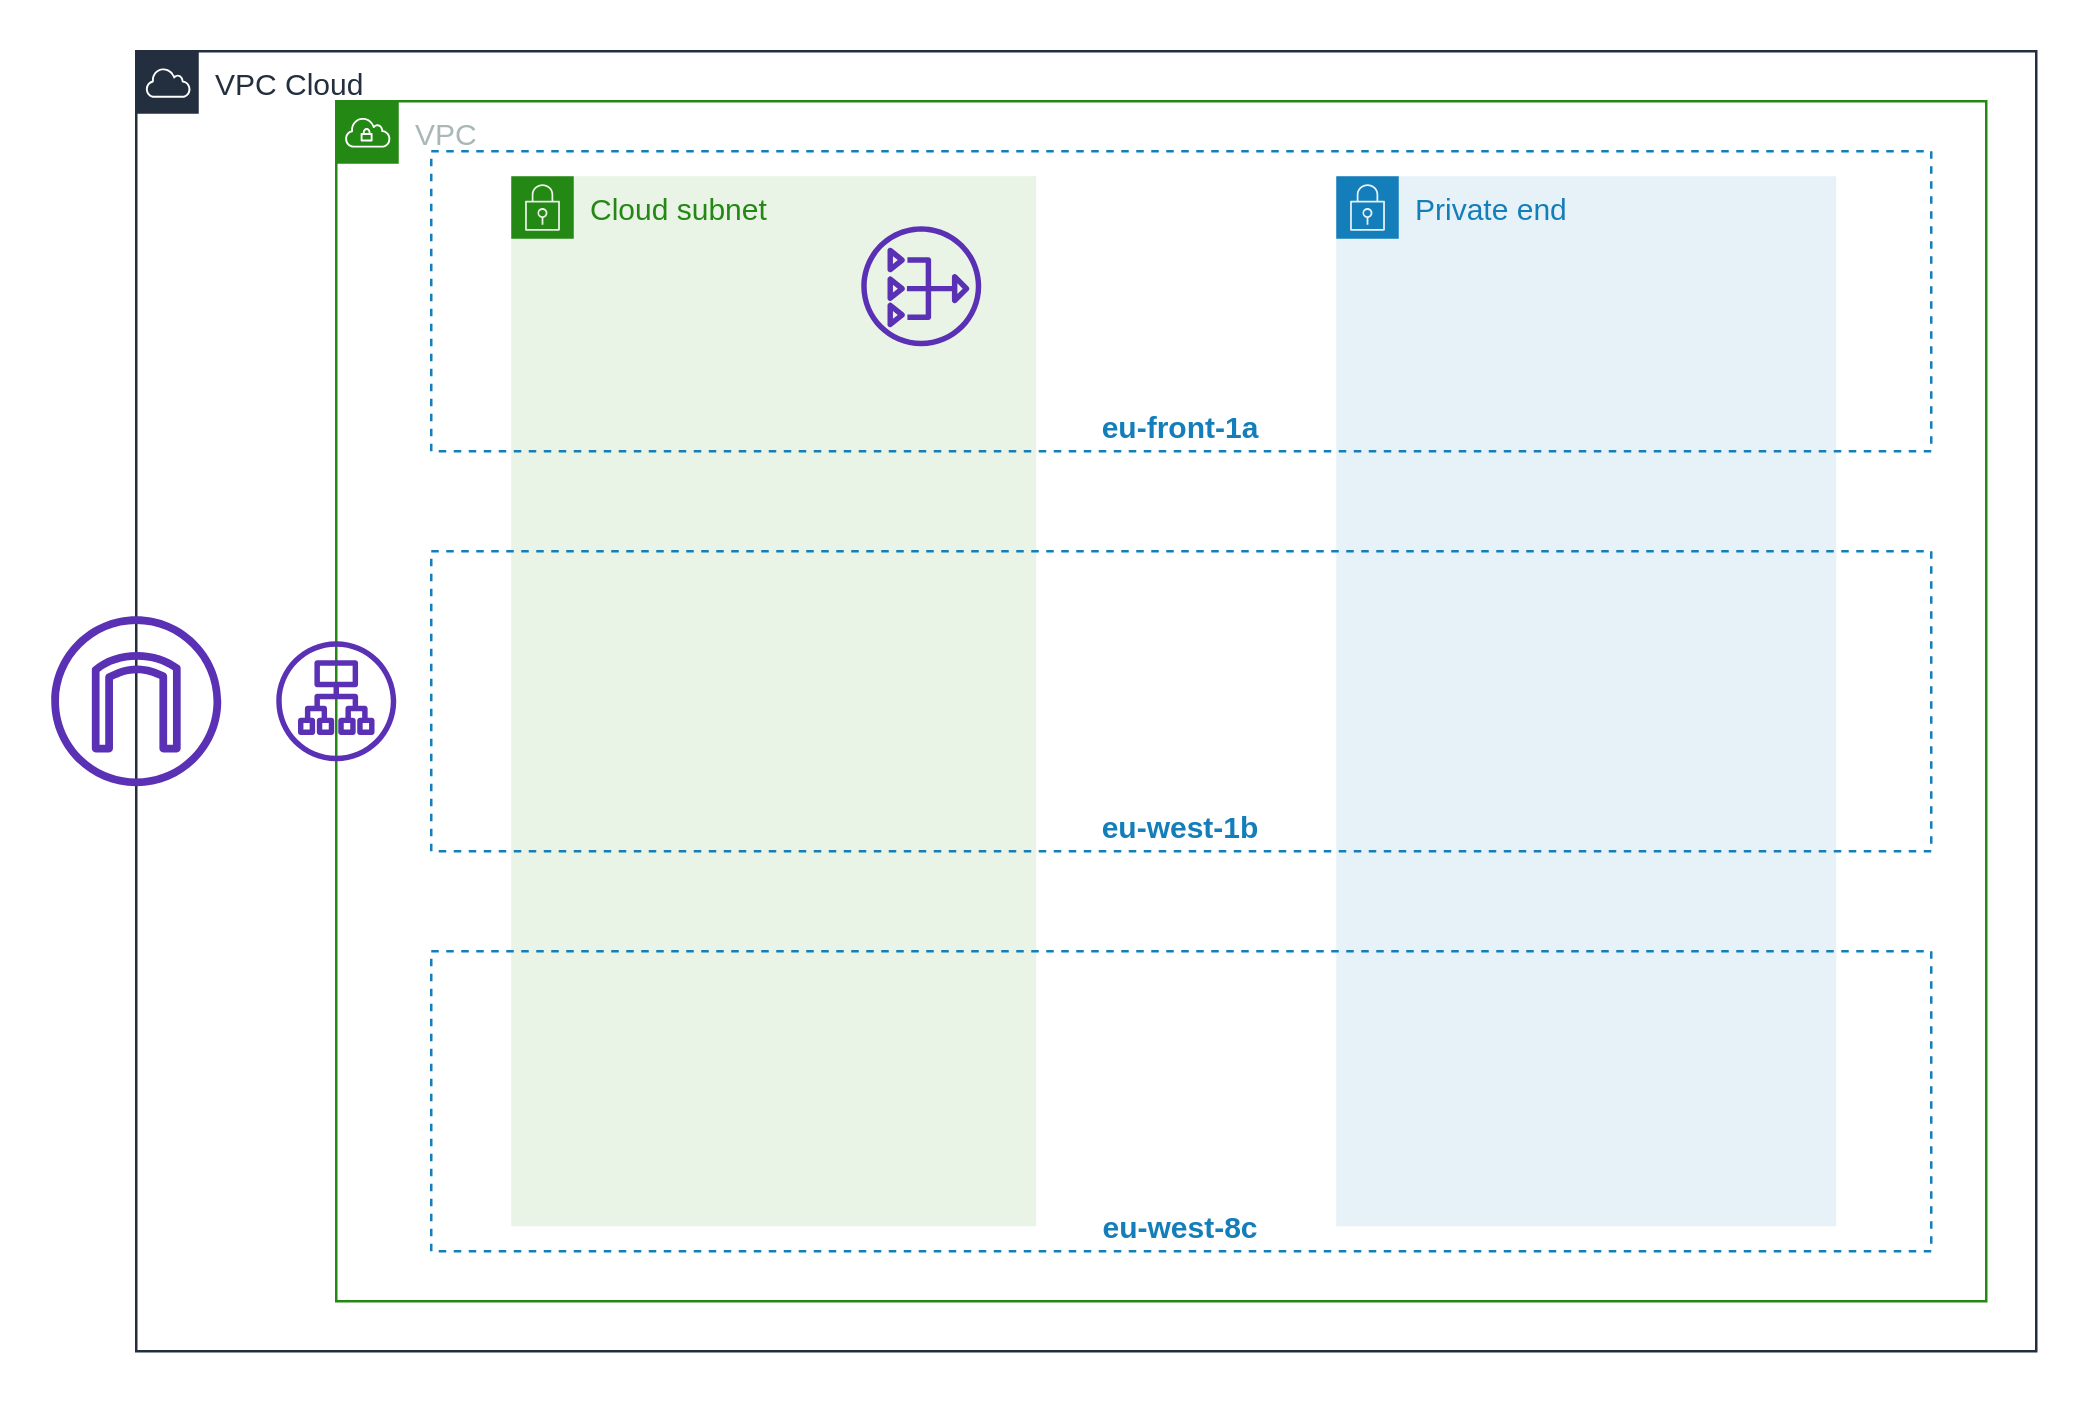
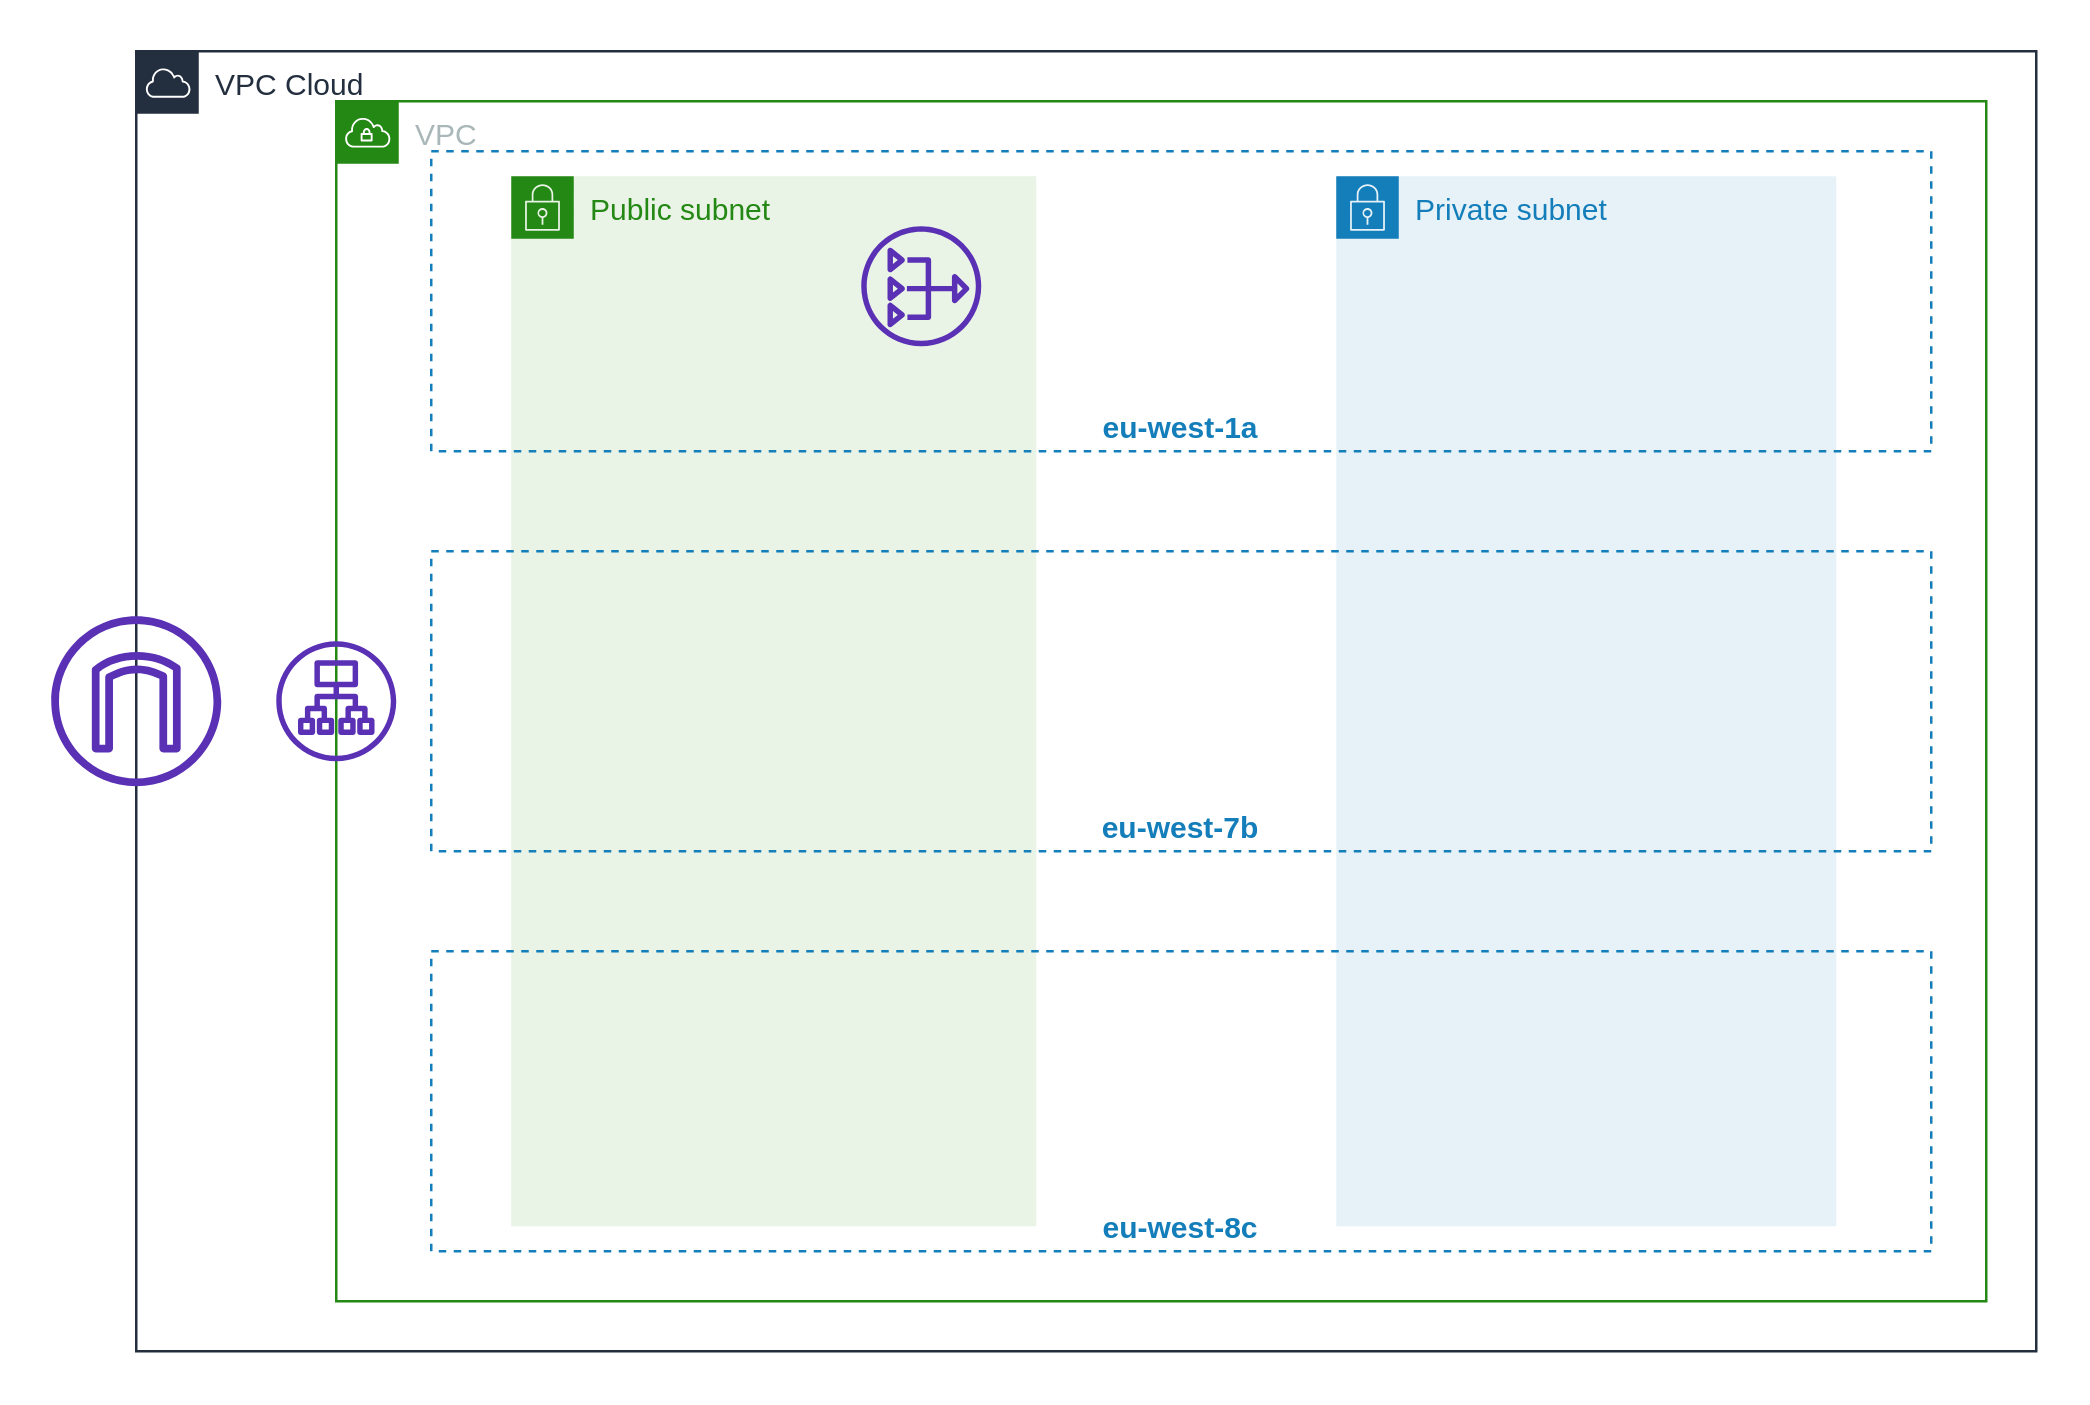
node "Cloud subnet": label "Cloud subnet" -> "Public subnet"
node "Private end": label "Private end" -> "Private subnet"
node "eu-front-1a": label "eu-front-1a" -> "eu-west-1a"
node "eu-west-1b": label "eu-west-1b" -> "eu-west-7b"
